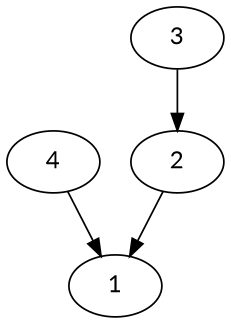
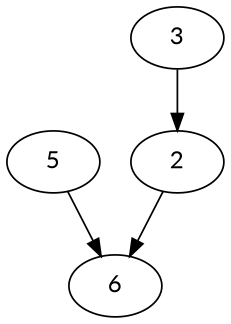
node "4": label "4" -> "5"
node "1": label "1" -> "6"
